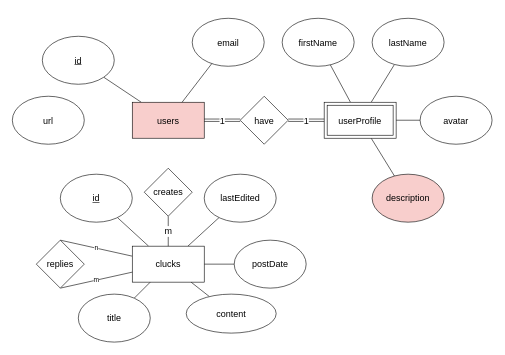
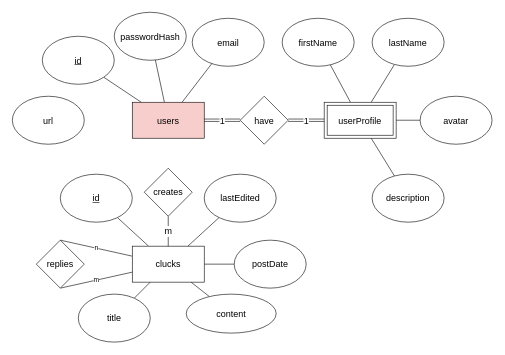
node "passwordHash": added
edge "passwordHash" -- "users": added
node "description": fillcolor #f8cecc -> #ffffff
